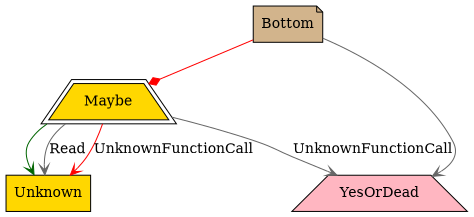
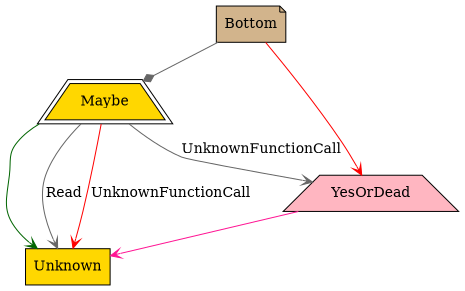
edge "Bottom" -> "Maybe": color red -> gray40
edge "Bottom" -> "YesOrDead": color gray40 -> red
edge "YesOrDead" -> "Unknown": added
